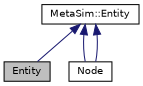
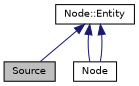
node "MetaSim::Entity": label "MetaSim::Entity" -> "Node::Entity"
node "Entity": label "Entity" -> "Source"
